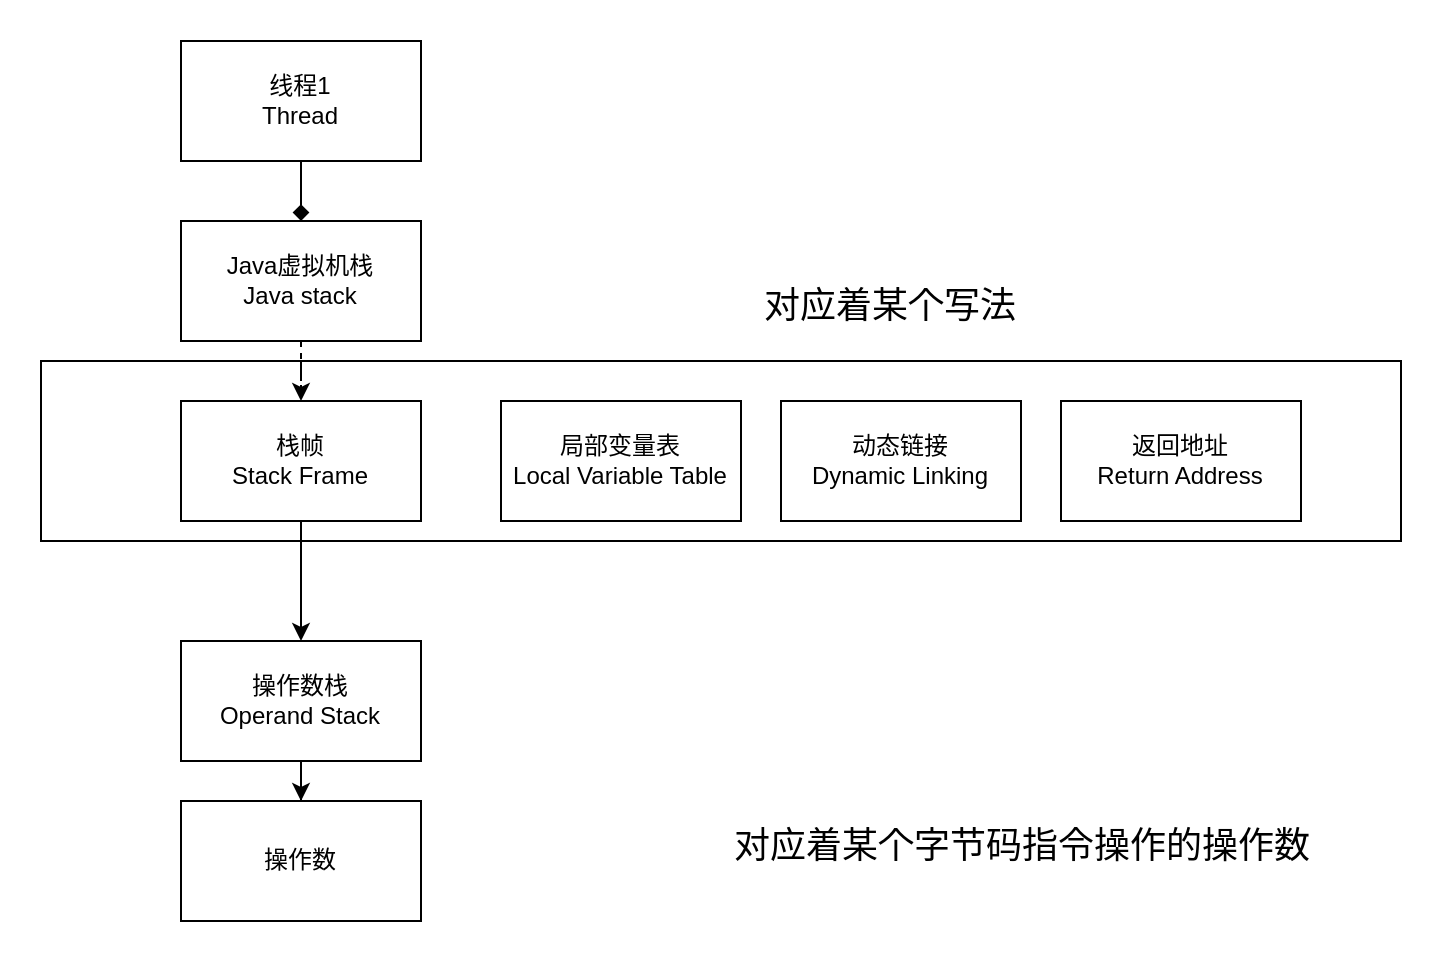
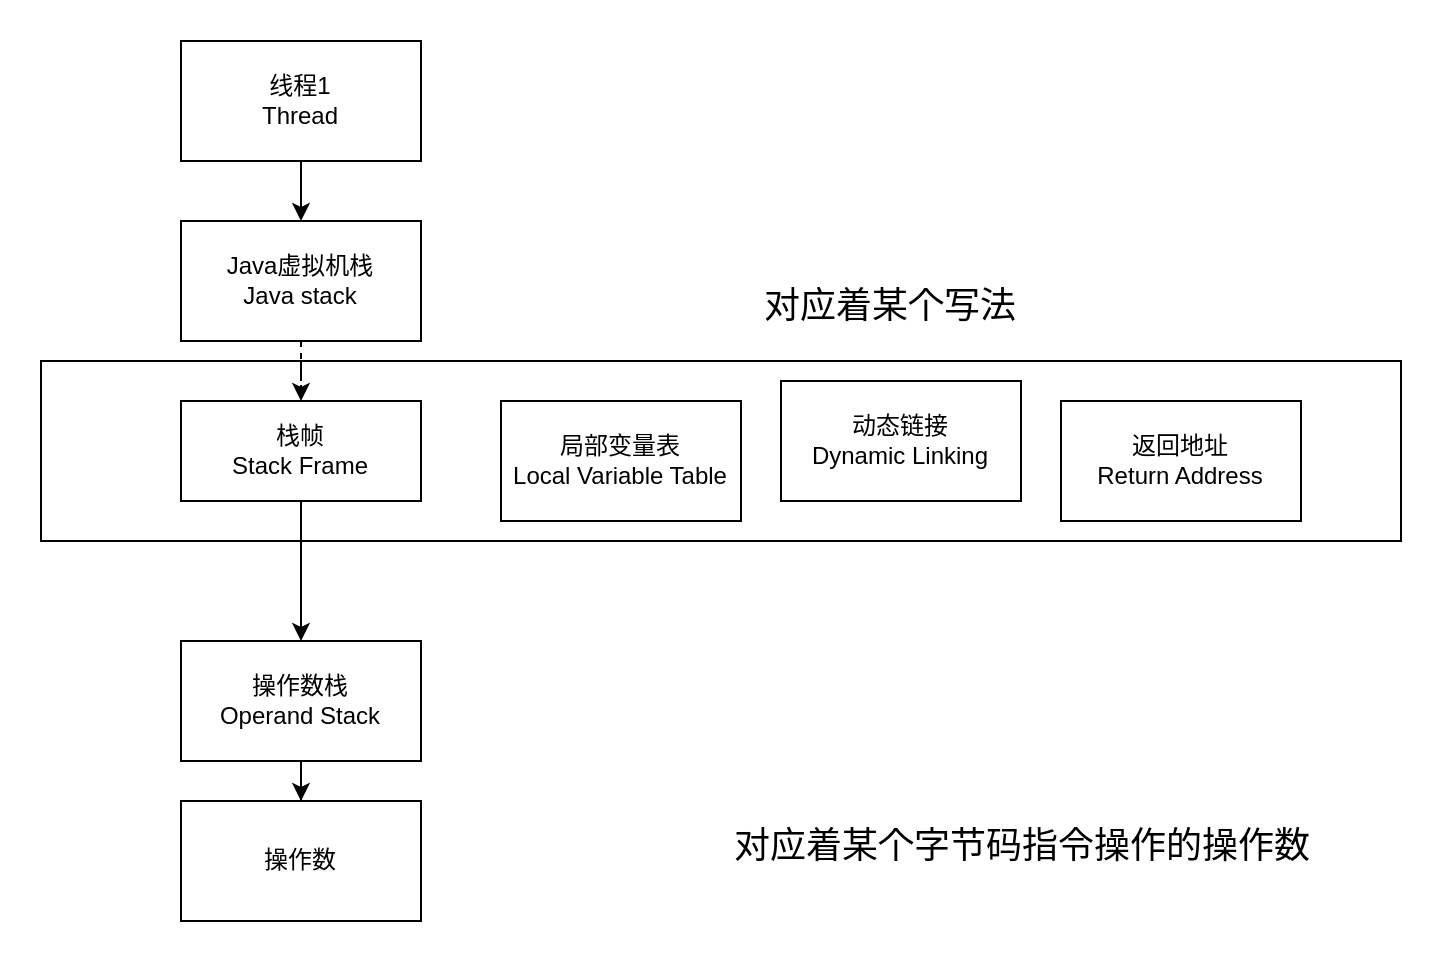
edge "线程1 Thread" -> "Java虚拟机栈 Java stack": arrowhead diamond -> classic
node "栈帧 Stack Frame": size 240x120 -> 240x100
node "动态链接 Dynamic Linking": moved (901, 461) -> (901, 441)
